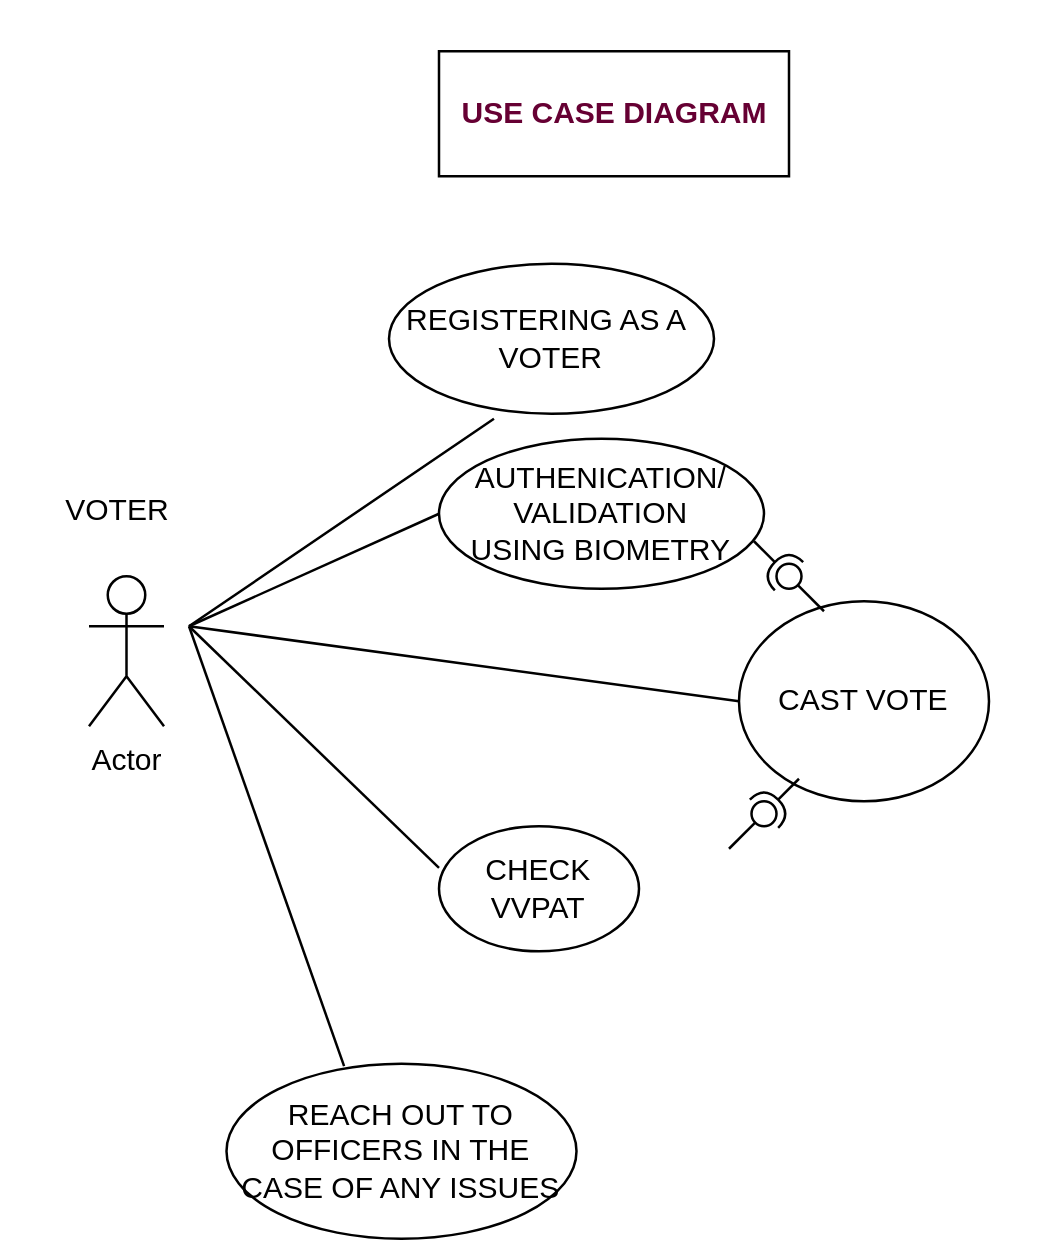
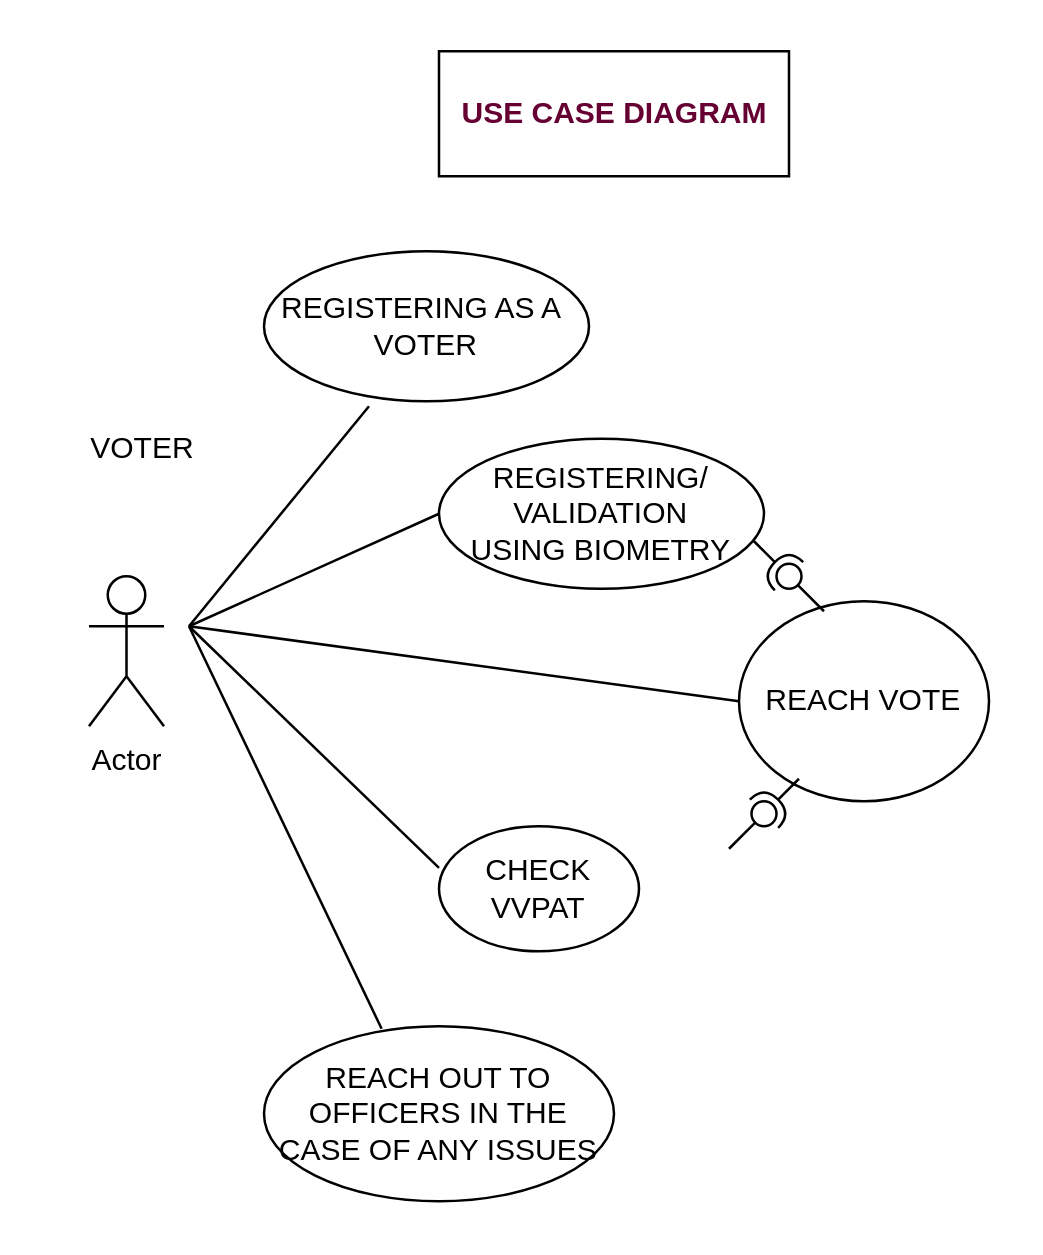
node "REGISTERING AS A VOTER": moved (551, 339) -> (426, 326)
node "VOTER": moved (126, 514) -> (151, 451)
node "AUTHENICATION/ VALIDATION USING BIOMETRY": label "AUTHENICATION/ VALIDATION USING BIOMETRY" -> "REGISTERING/ VALIDATION USING BIOMETRY"
node "CAST VOTE": label "CAST VOTE" -> "REACH VOTE"
node "REACH OUT TO OFFICERS IN THE CASE OF ANY ISSUES": moved (401, 1151) -> (439, 1114)
